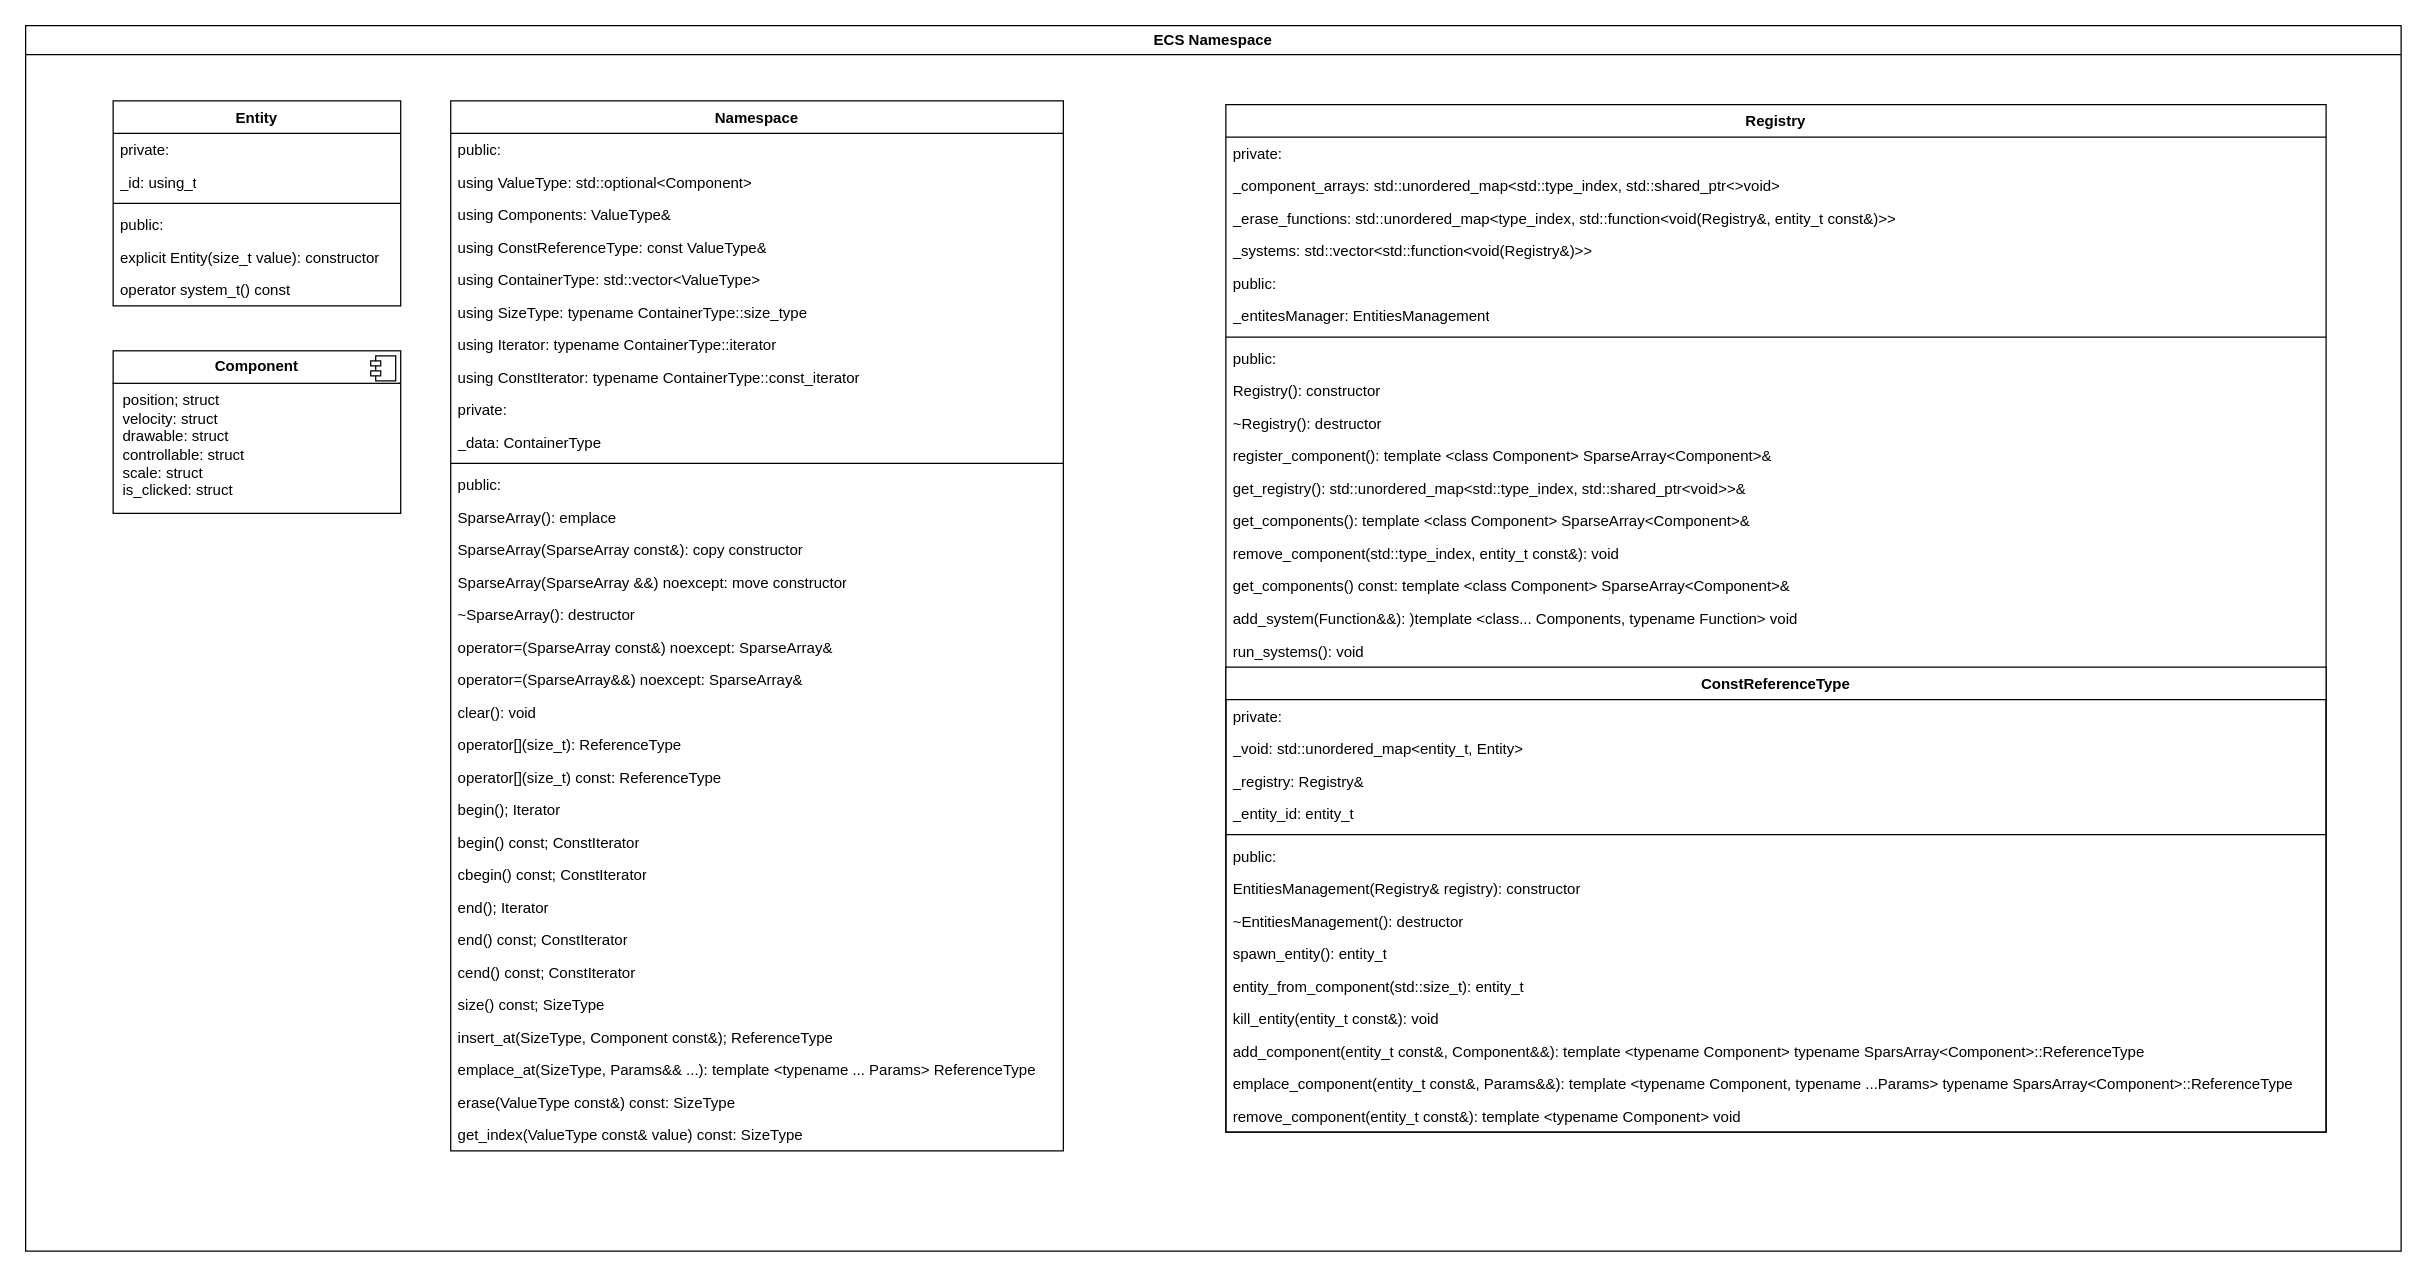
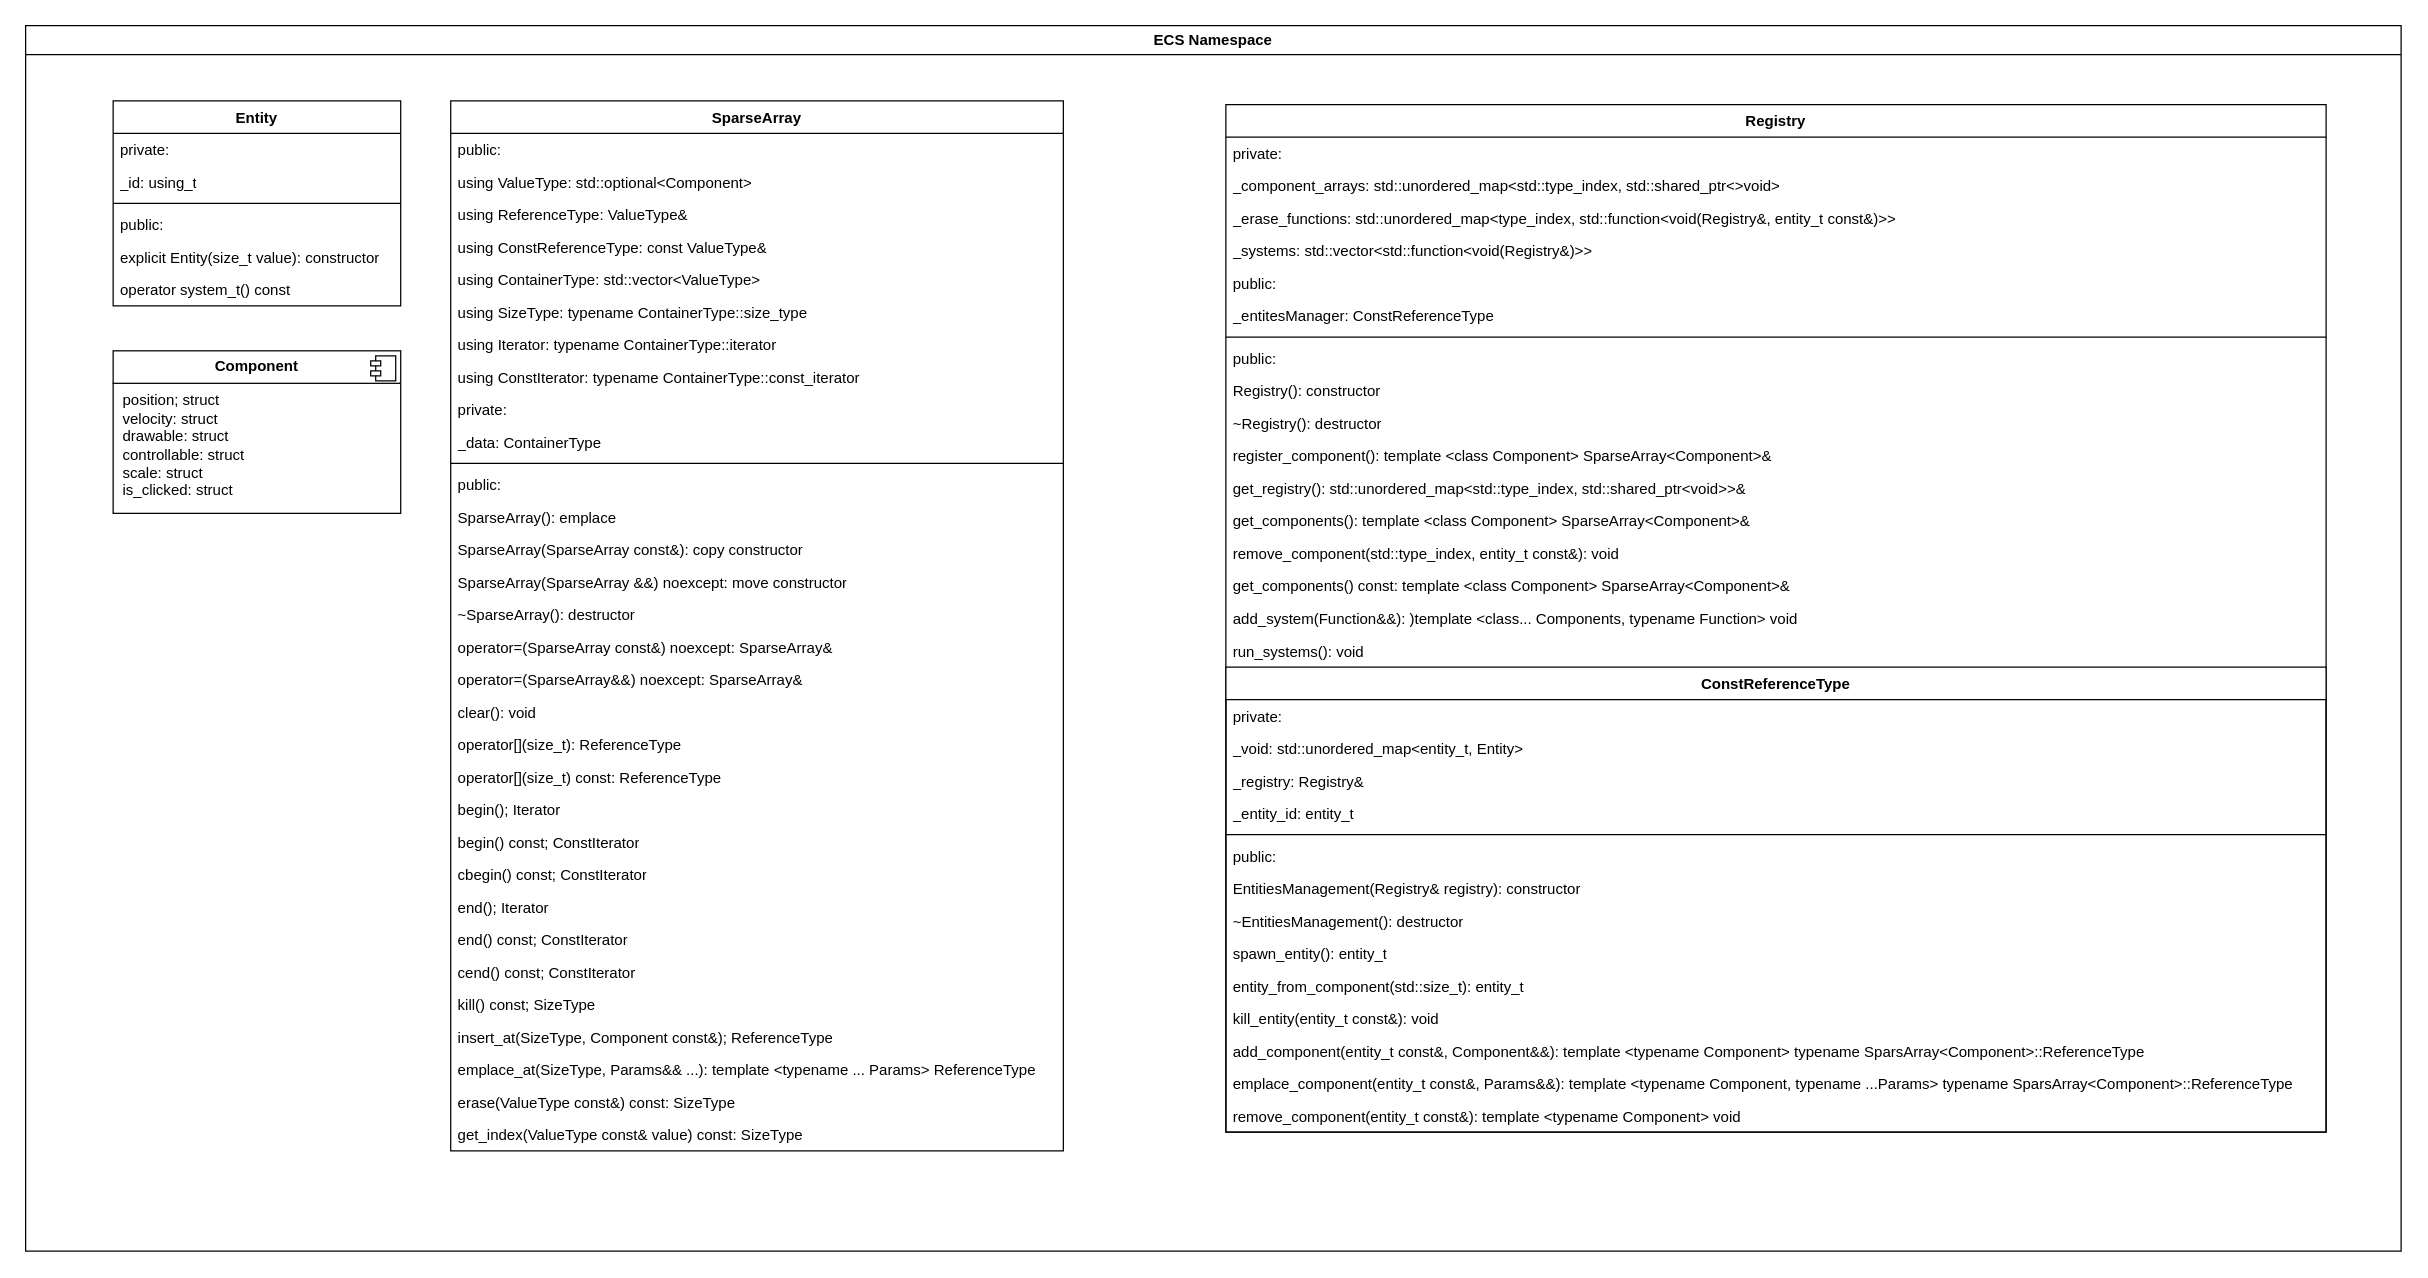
node "Namespace": label "Namespace" -> "SparseArray"
node "using Components: ValueType&": label "using Components: ValueType&" -> "using ReferenceType: ValueType&"
node "_entitesManager: EntitiesManagement": label "_entitesManager: EntitiesManagement" -> "_entitesManager: ConstReferenceType"
node "size() const; SizeType": label "size() const; SizeType" -> "kill() const; SizeType"
